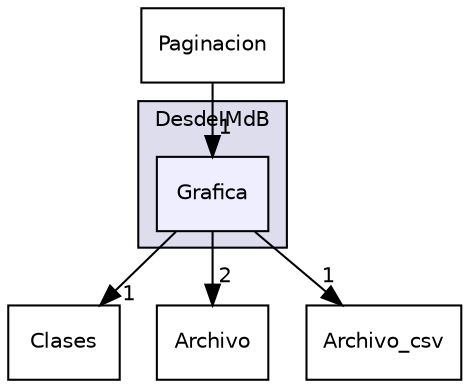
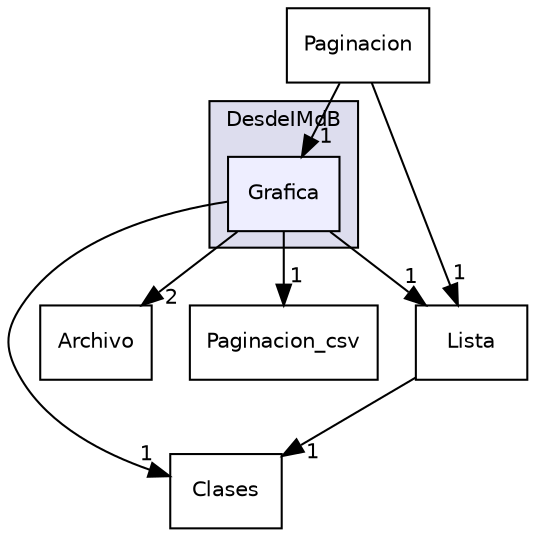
node "Archivo_csv": label "Archivo_csv" -> "Paginacion_csv"
node "Lista": added
